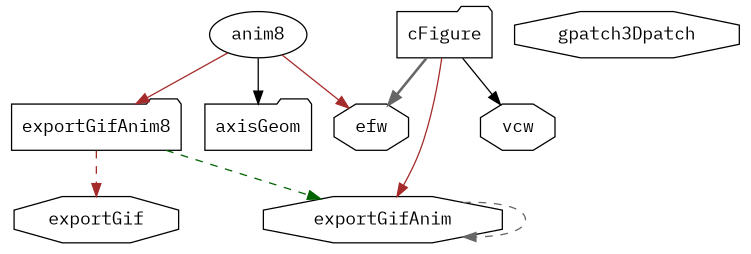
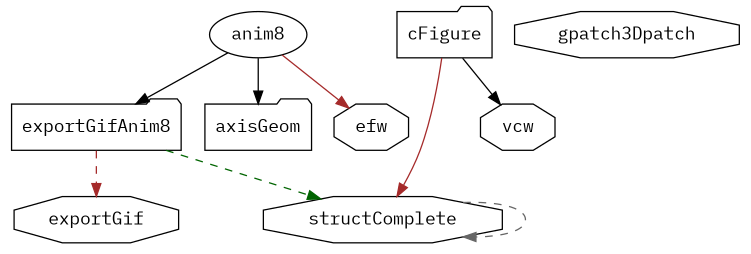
edge "anim8" -> "exportGifAnim8": color brown -> black
edge "cFigure" -> "efw": removed
node "exportGifAnim": label "exportGifAnim" -> "structComplete"
